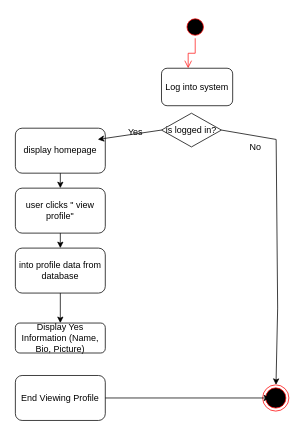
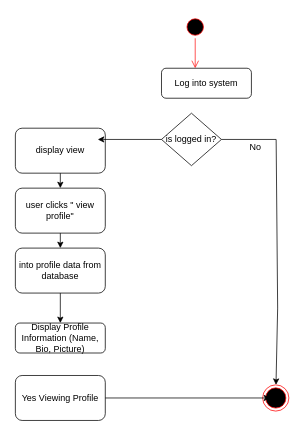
node "Log into system": size 71x38 -> 90x30
node "is logged in?": size 60x34 -> 60x53
node "Yes": removed
node "display homepage": label "display homepage" -> "display view"
node "Display Yes Information (Name, Bio, Picture)": label "Display Yes Information (Name, Bio, Picture)" -> "Display Profile Information (Name, Bio, Picture)"
node "End Viewing Profile": label "End Viewing Profile" -> "Yes Viewing Profile"
